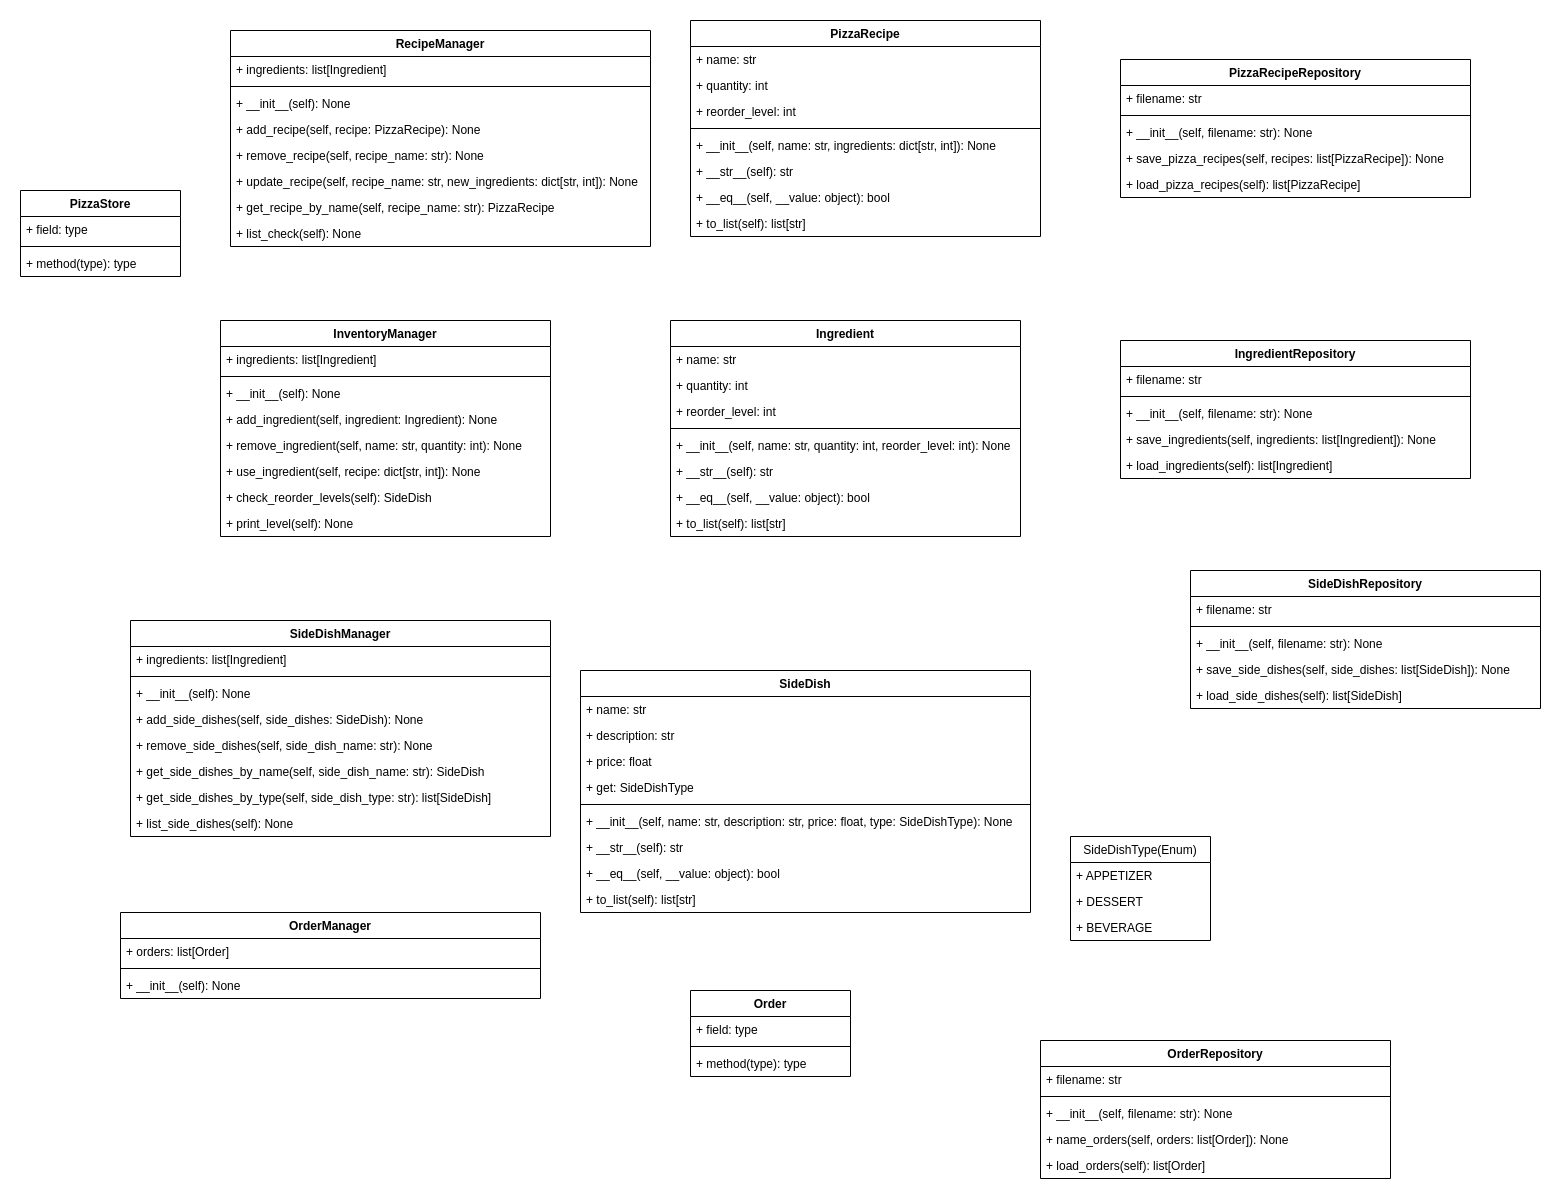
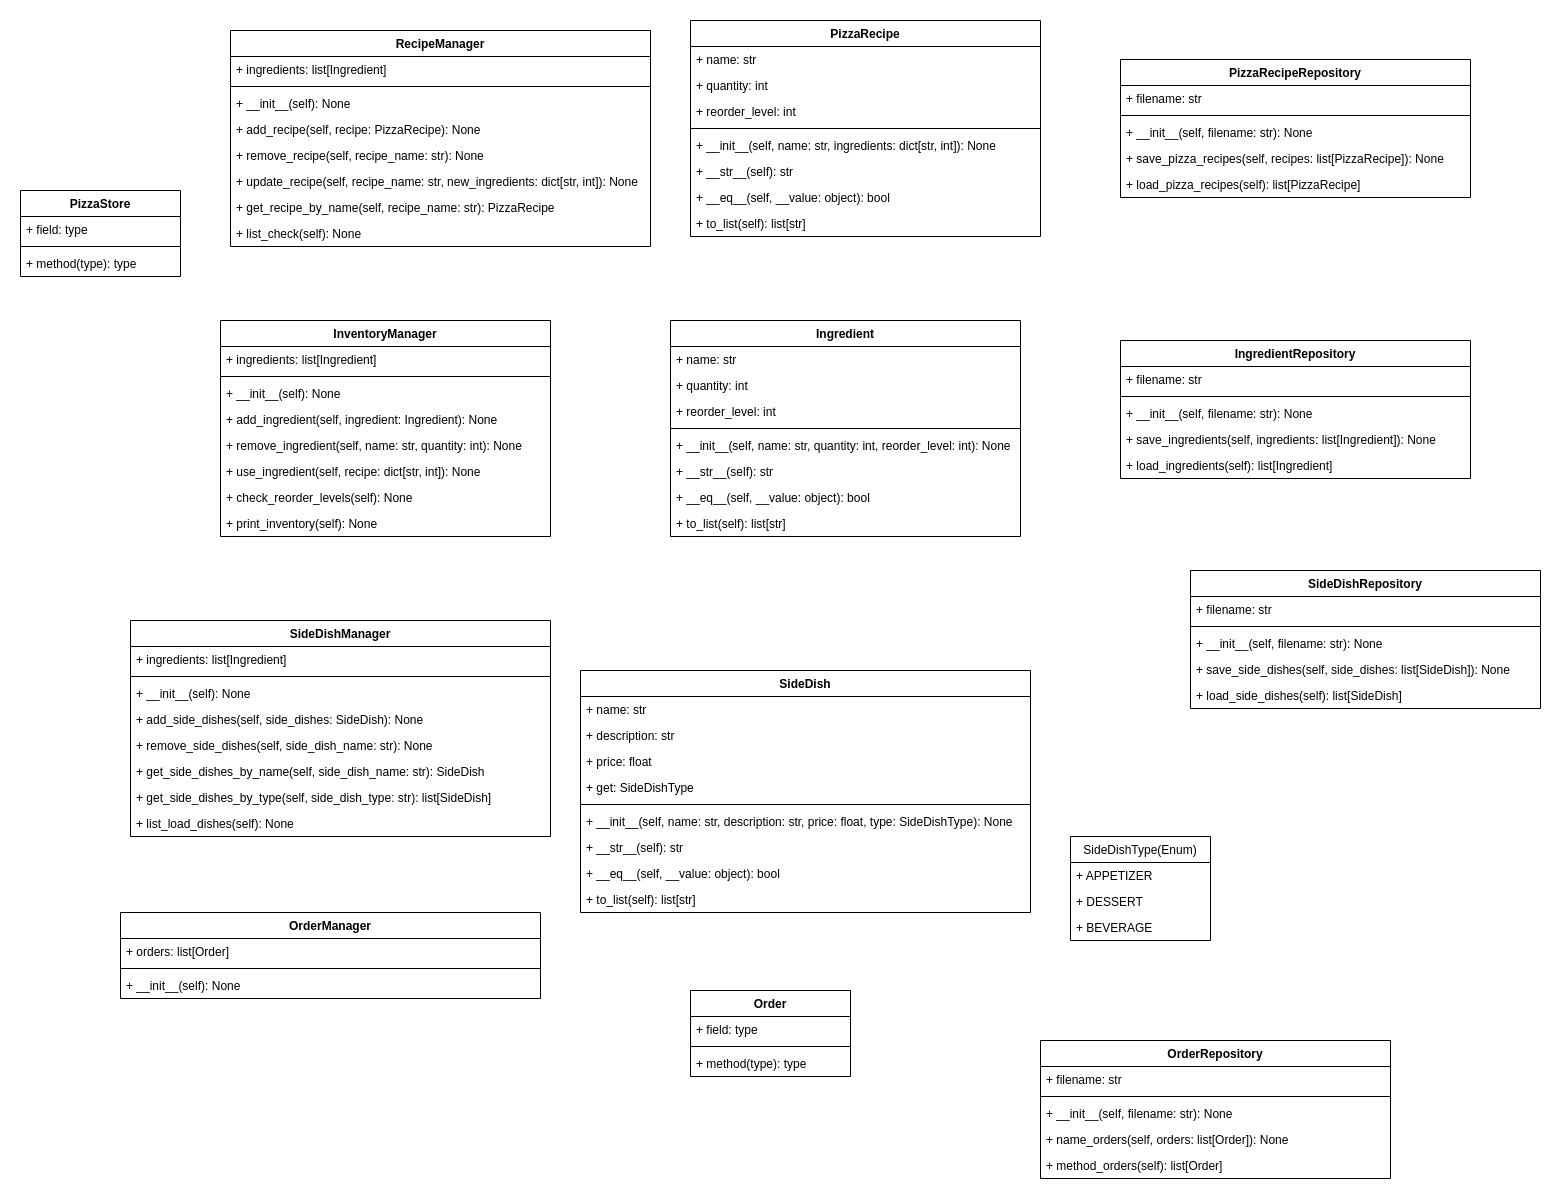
node "+ check_reorder_levels(self): SideDish": label "+ check_reorder_levels(self): SideDish" -> "+ check_reorder_levels(self): None"
node "+ print_level(self): None": label "+ print_level(self): None" -> "+ print_inventory(self): None"
node "+ list_side_dishes(self): None": label "+ list_side_dishes(self): None" -> "+ list_load_dishes(self): None"
node "+ load_orders(self): list[Order]": label "+ load_orders(self): list[Order]" -> "+ method_orders(self): list[Order]"
